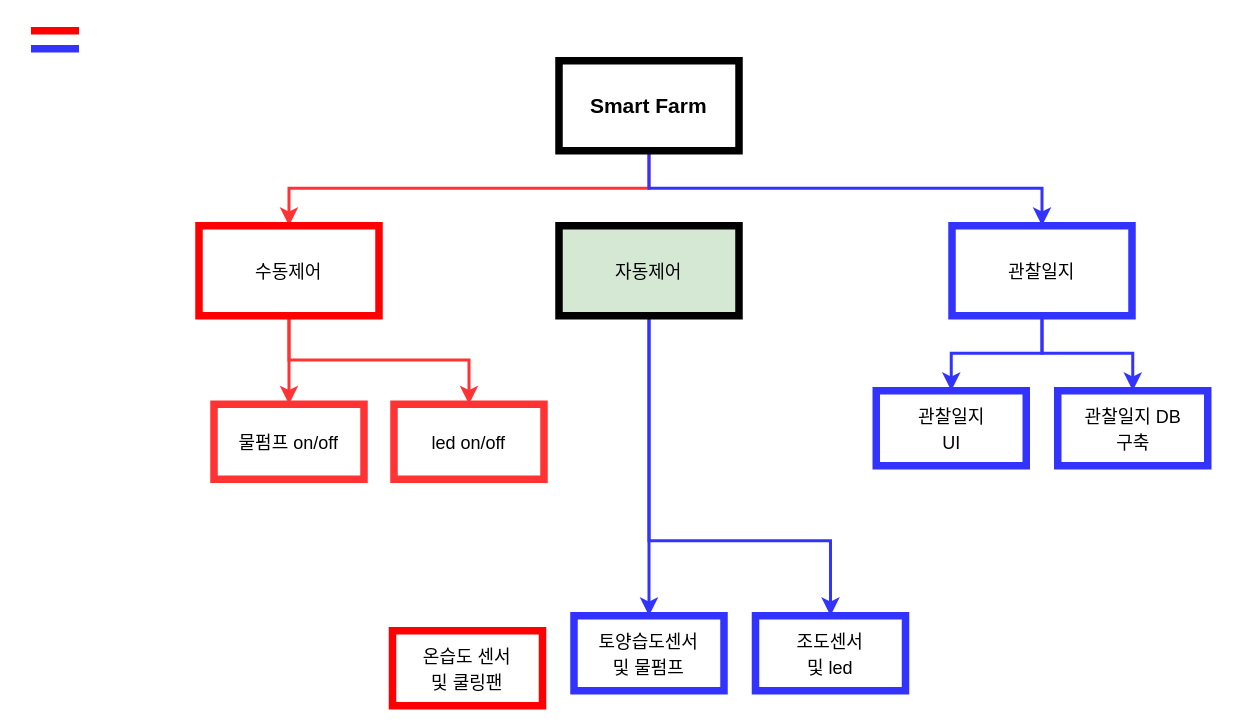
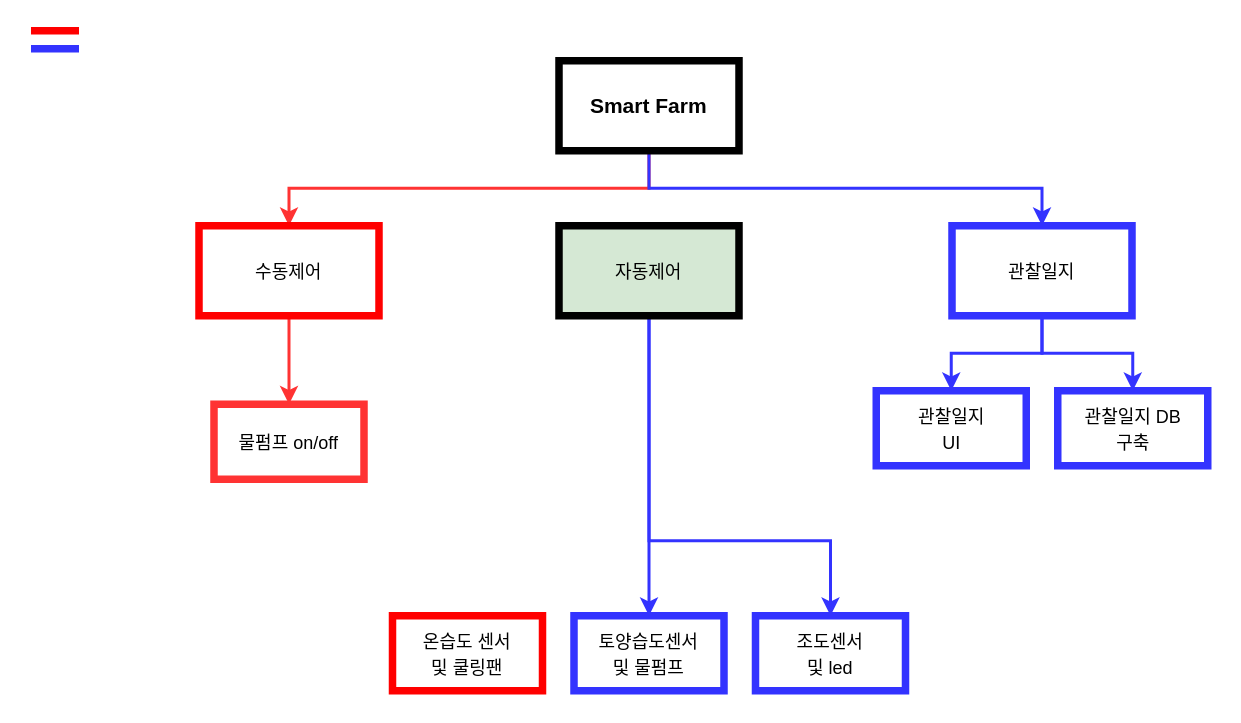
edge "수동제어" -> "led on/off": removed
node "led on/off": removed
node "온습도 센서 및 쿨링팬": moved (467, 668) -> (467, 653)
